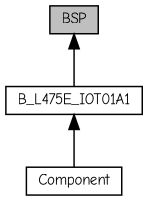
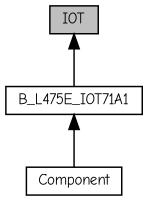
node "BSP": label "BSP" -> "IOT"
node "B_L475E_IOT01A1": label "B_L475E_IOT01A1" -> "B_L475E_IOT71A1"
